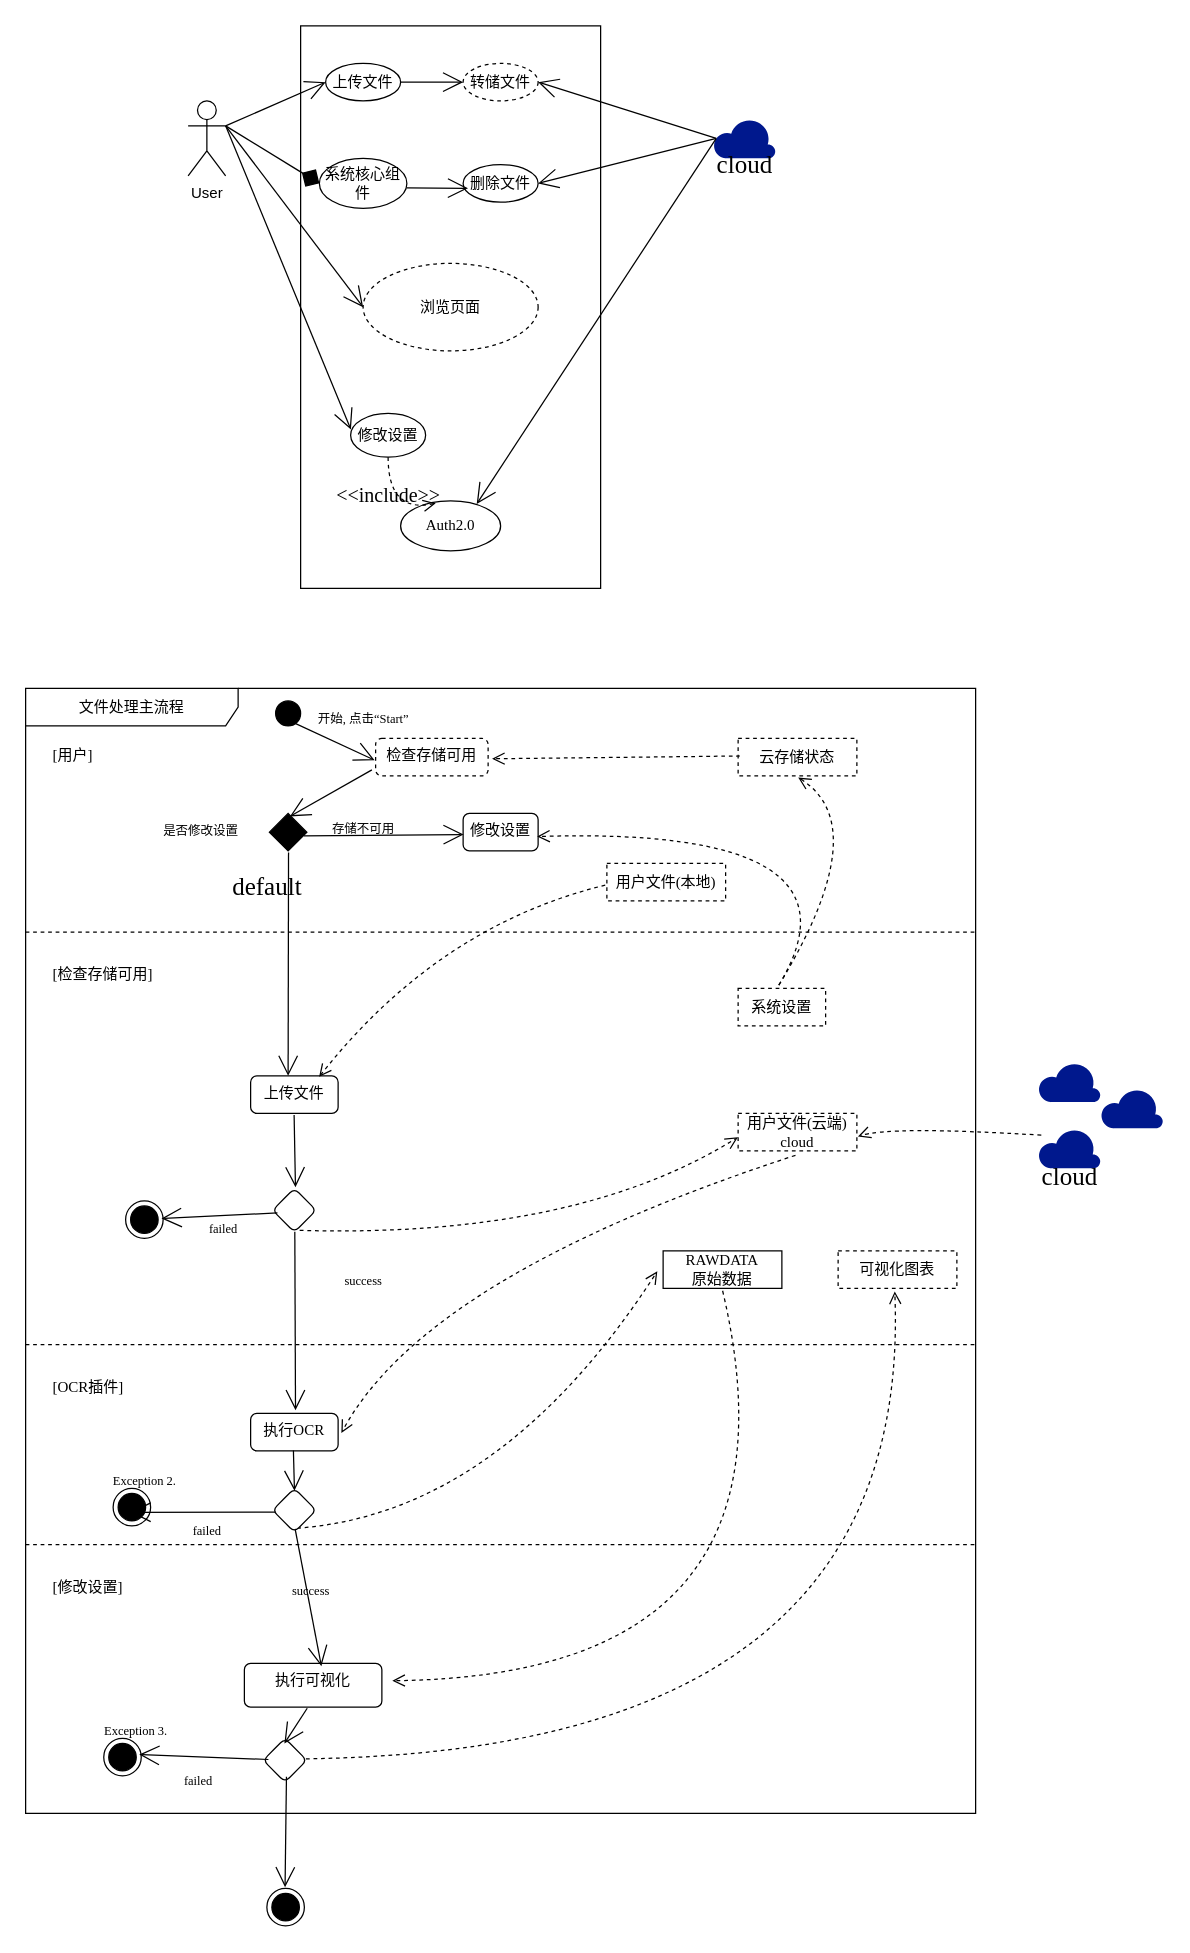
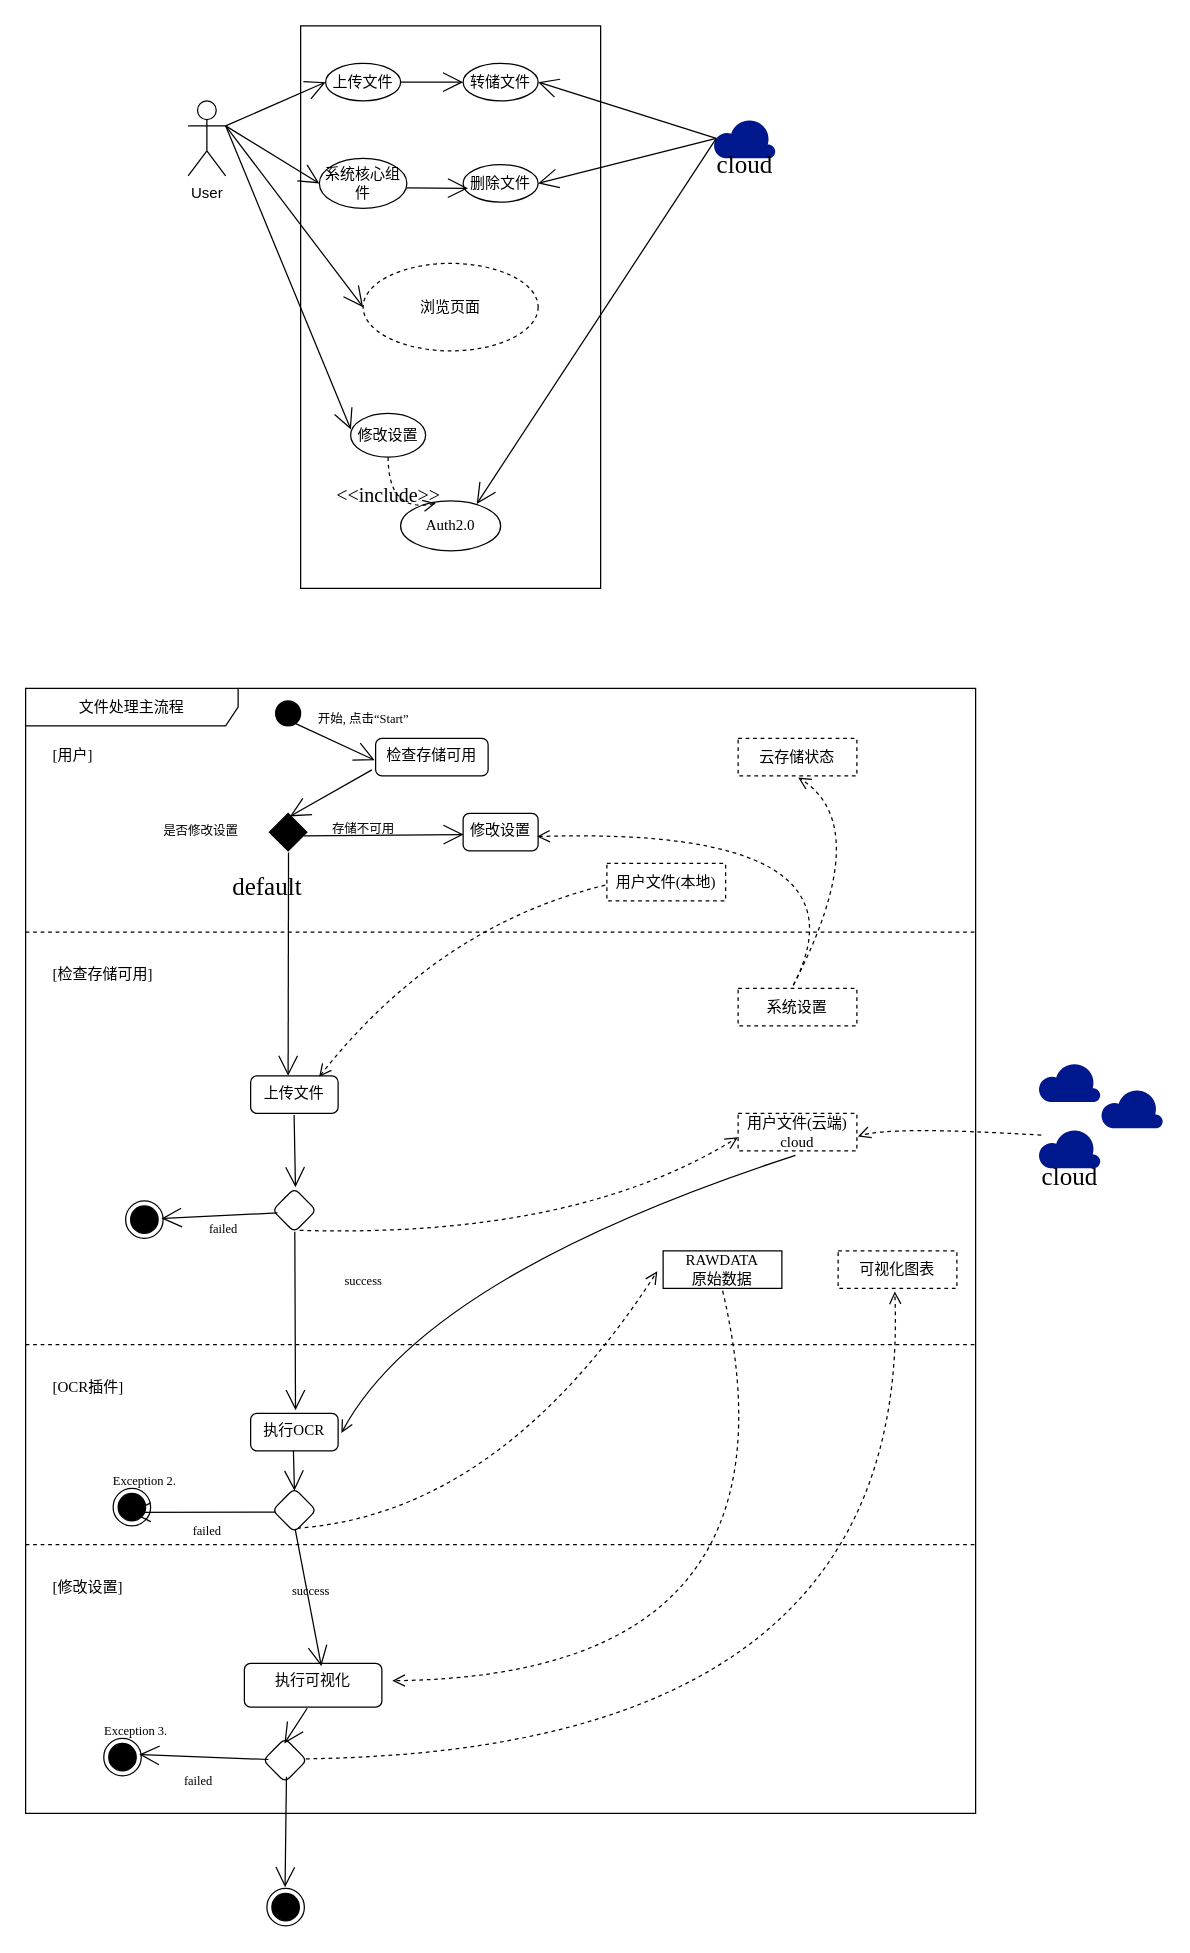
node "转储文件": style dashed -> solid
edge "User" -> "系统核心组件": arrowhead diamond -> open
node "检查存储可用": style dashed -> solid
edge "云存储状态" -> "检查存储可用": removed
node "系统设置": size 88x38 -> 119x38
edge "用户文件(云端) cloud" -> "执行OCR": style dashed -> solid
